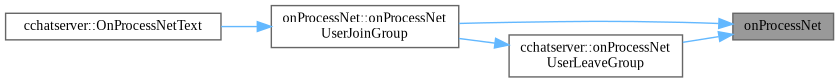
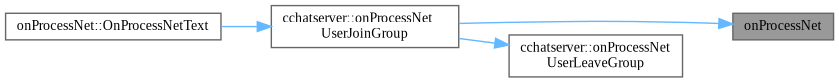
node "cchatserver::OnProcessNetText": label "cchatserver::OnProcessNetText" -> "onProcessNet::OnProcessNetText"
node "onProcessNet::onProcessNet UserJoinGroup": label "onProcessNet::onProcessNet UserJoinGroup" -> "cchatserver::onProcessNet UserJoinGroup"
edge "cchatserver::onProcessNet UserLeaveGroup" -> "onProcessNet": removed
